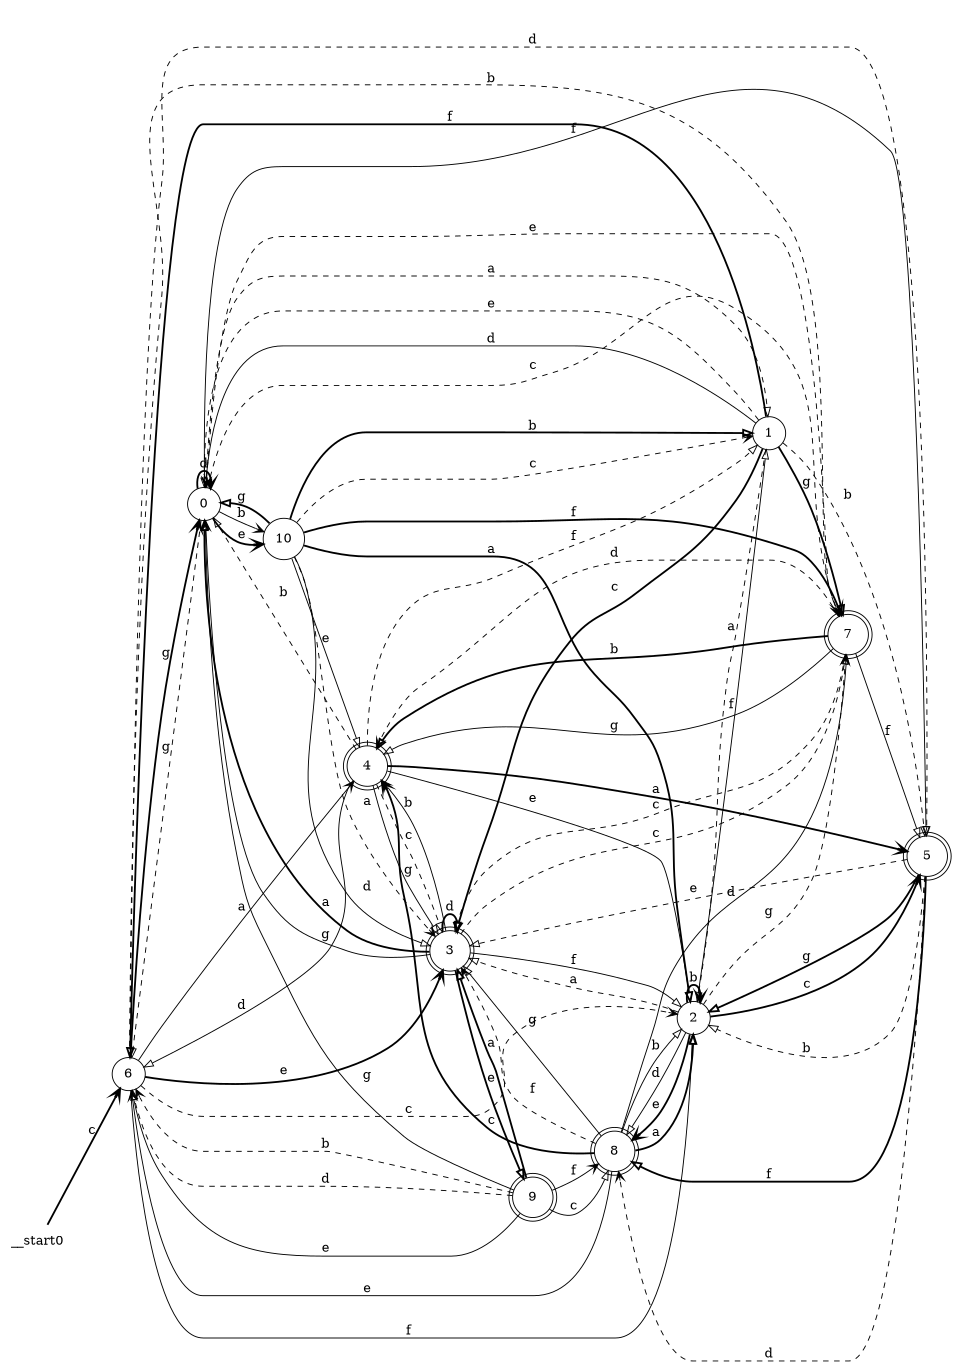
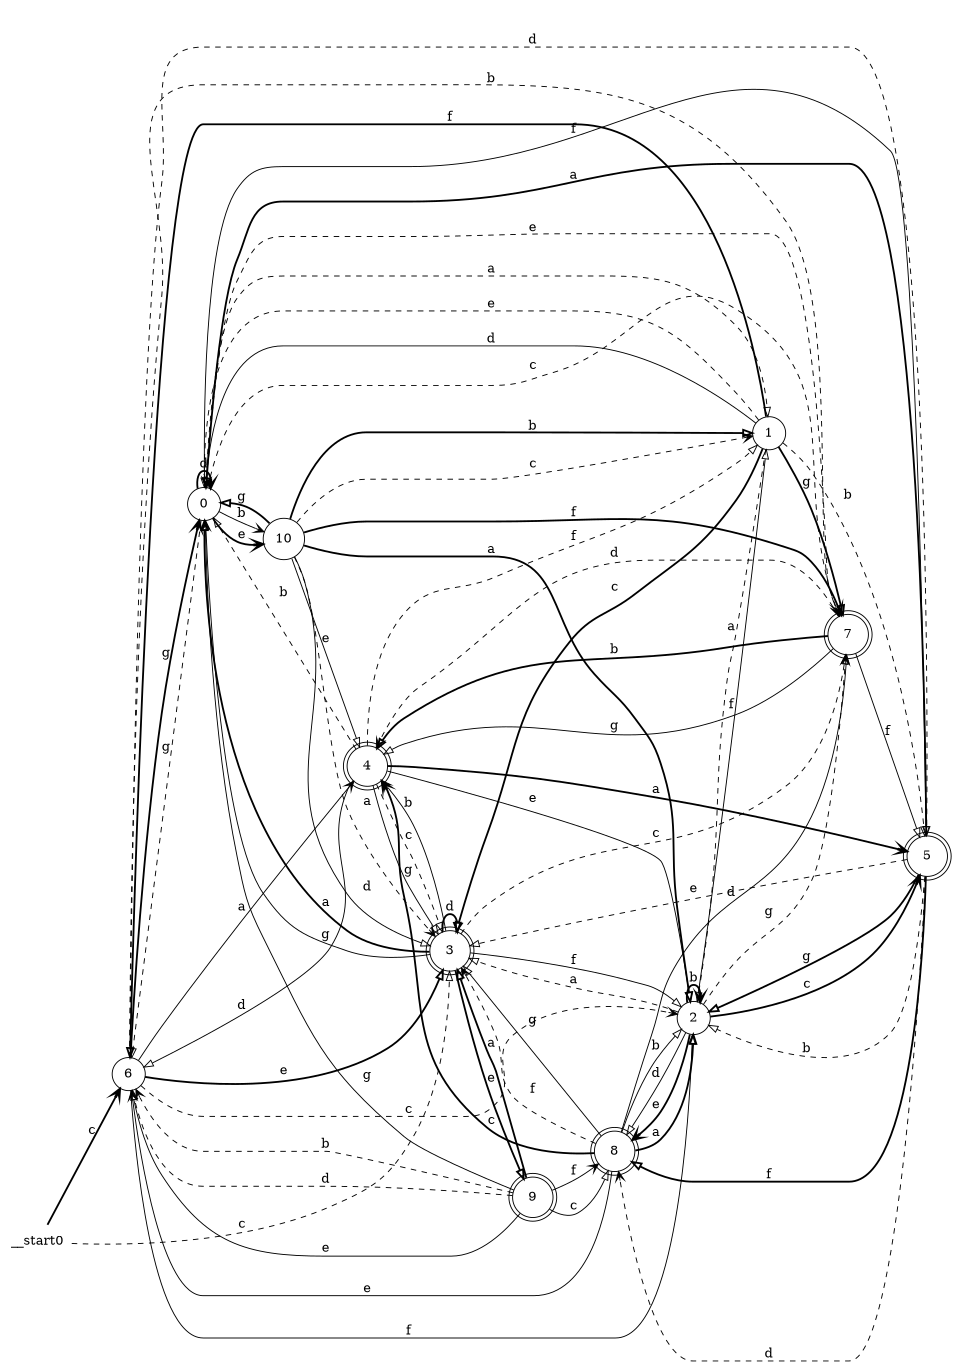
edge "5" -> "0": added, label "a"
edge "7" -> "3": now "__start0" -> "3"
edge "6" -> "3": arrowhead vee -> onormal
